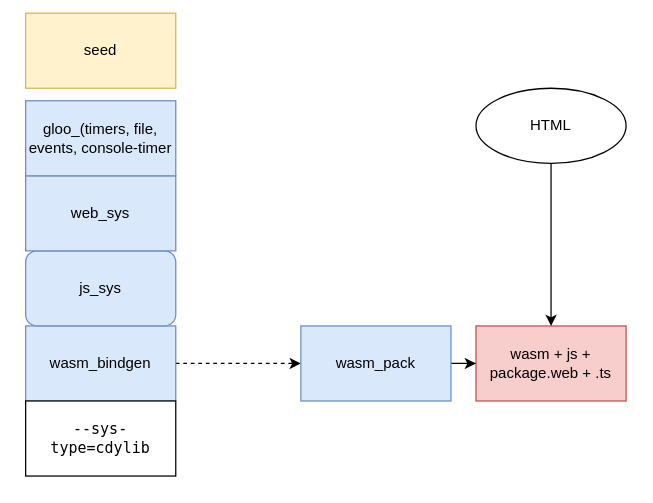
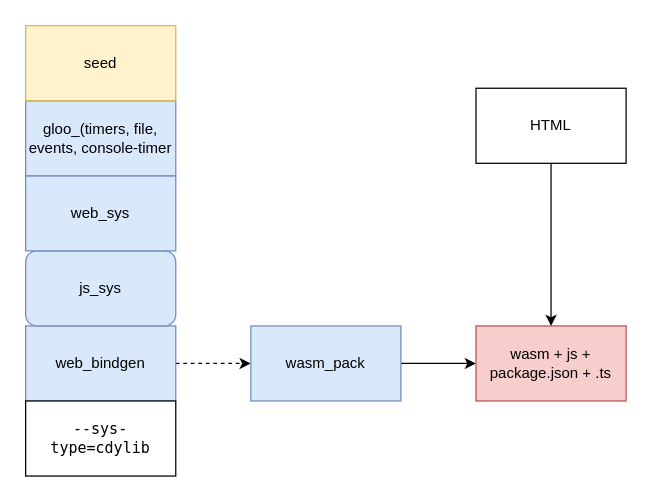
node "seed": moved (101, 51) -> (101, 63)
node "HTML": shape ellipse -> rectangle
node "wasm_bindgen": label "wasm_bindgen" -> "web_bindgen"
node "wasm_pack": moved (376, 363) -> (326, 363)
node "wasm + js + package.web + .ts": label "wasm + js + package.web + .ts" -> "wasm + js + package.json + .ts"
